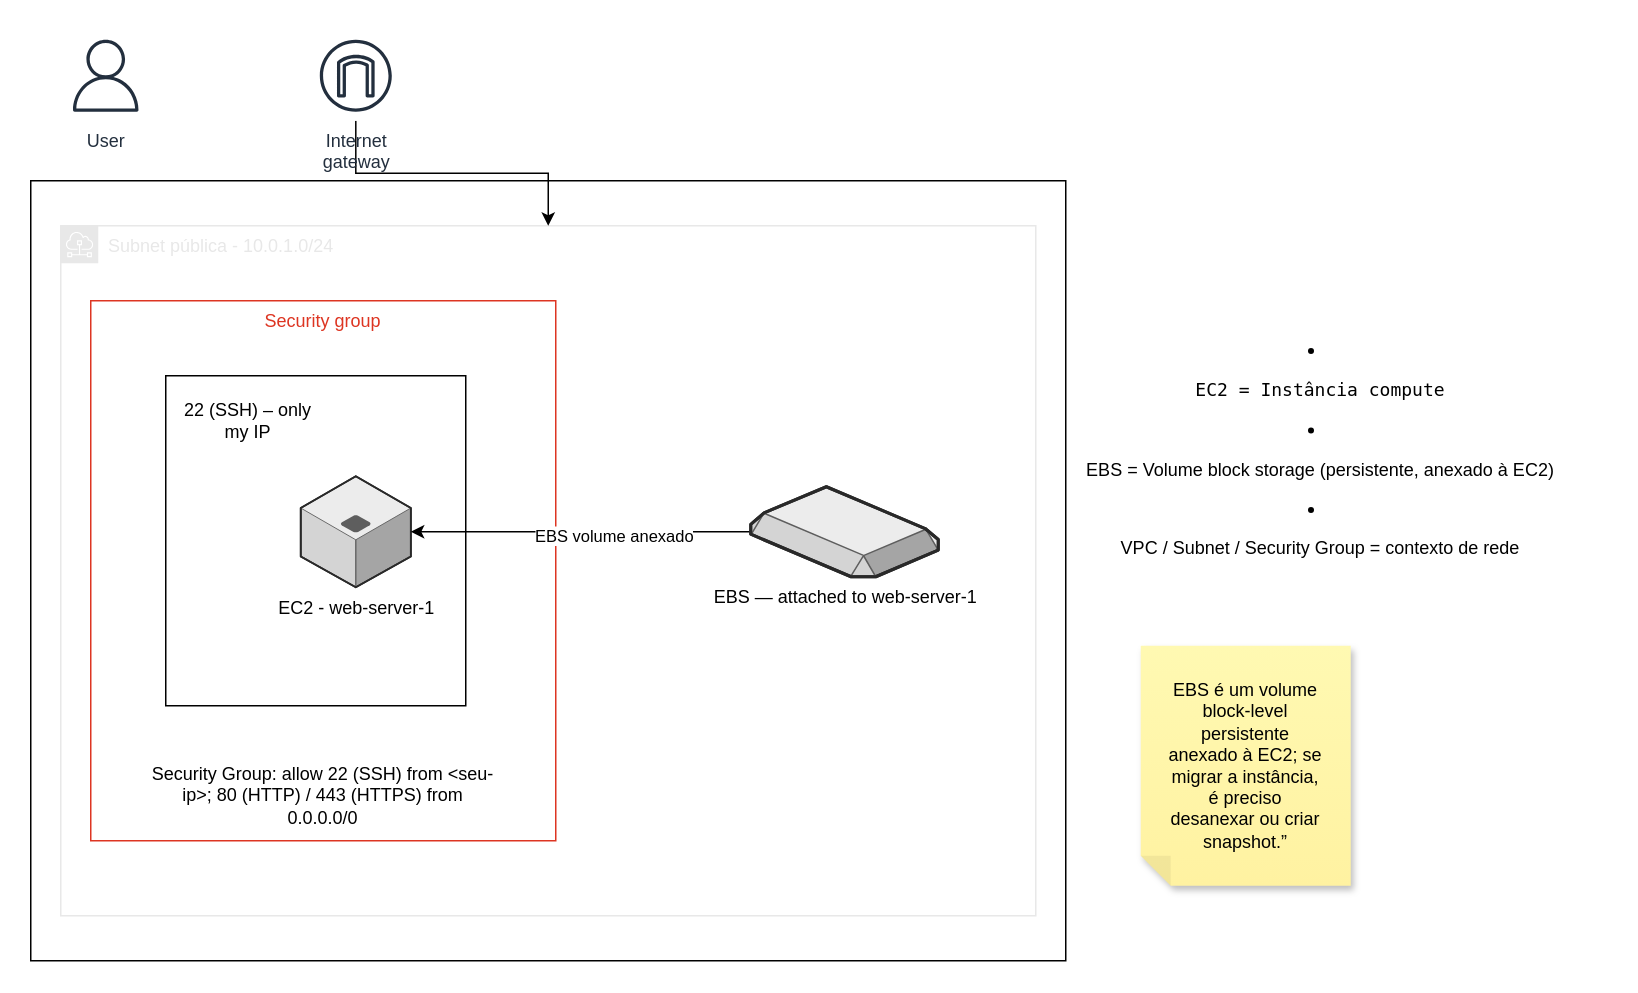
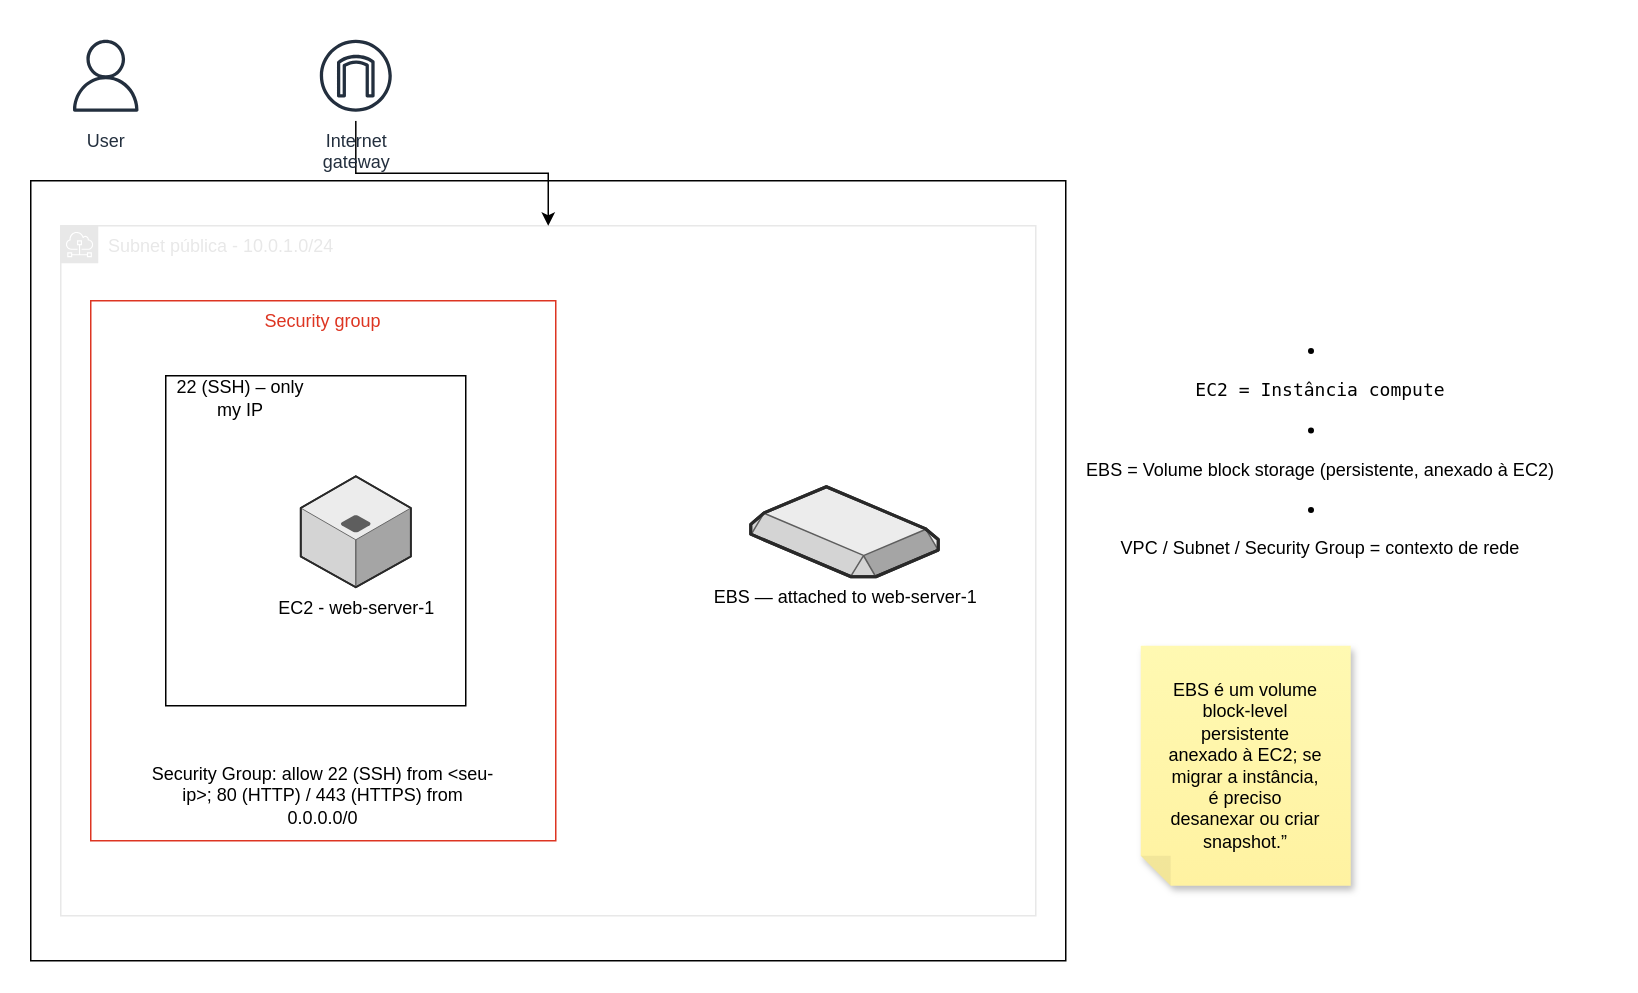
node "22 (SSH) – only my IP": moved (248, 421) -> (241, 398)
edge "EBS — attached to web-server-1" -> "EC2 - web-server-1": removed, label "EBS volume anexado"
